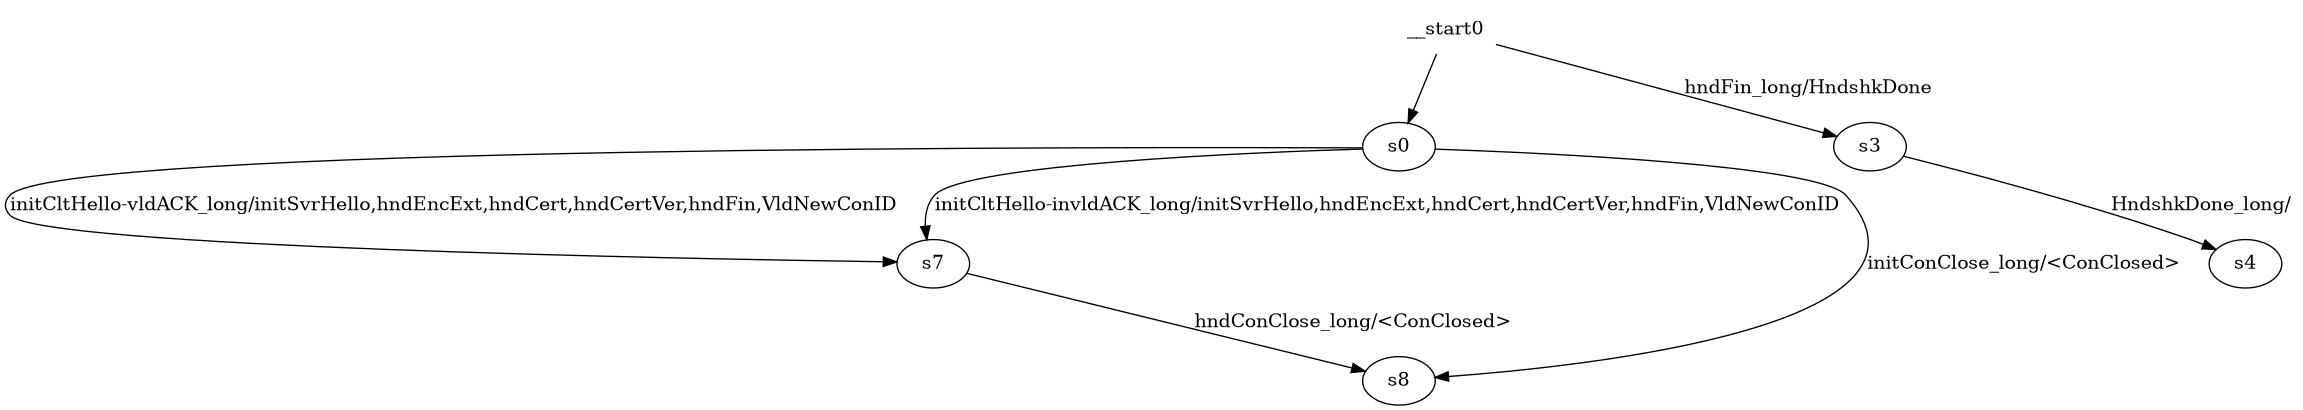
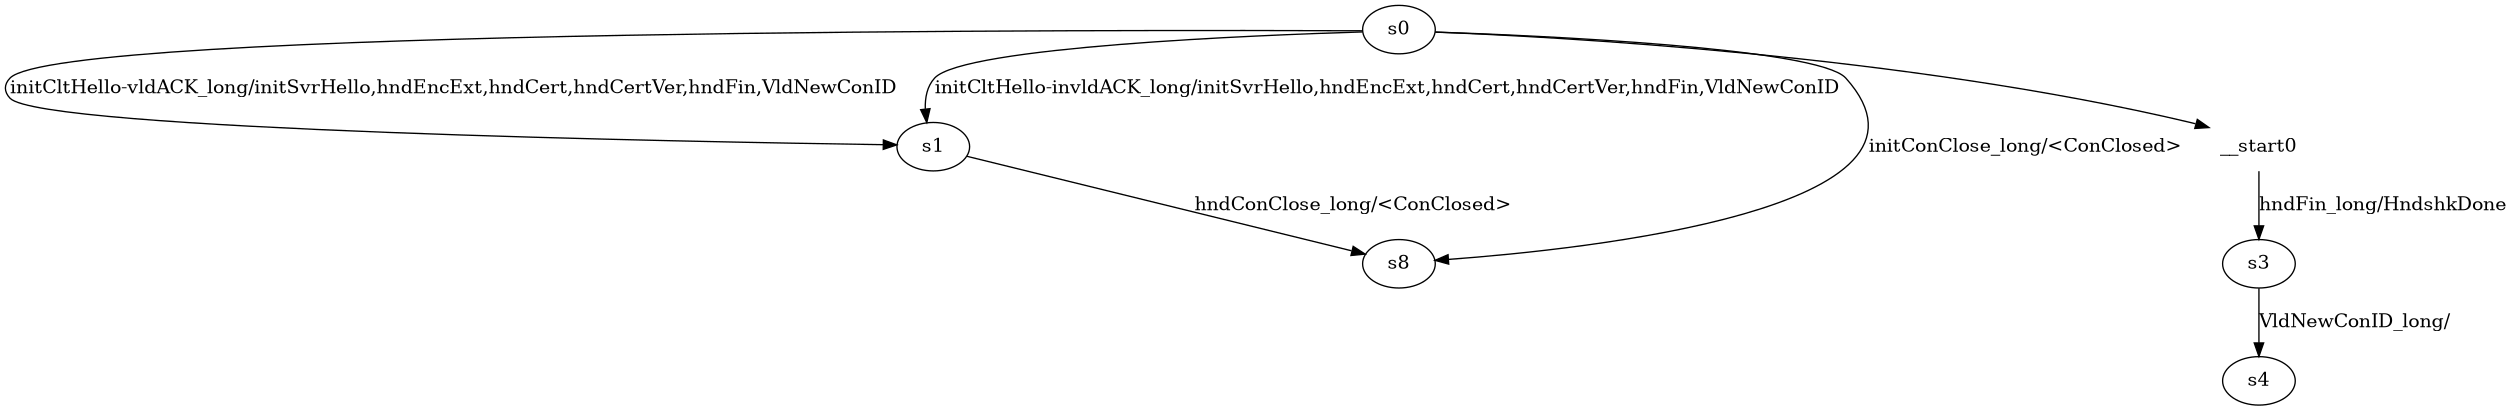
edge "__start0" -> "s0": reversed
edge "s3" -> "s4": label "HndshkDone_long/ " -> "VldNewConID_long/ "
node "s7": label "s7" -> "s1"
